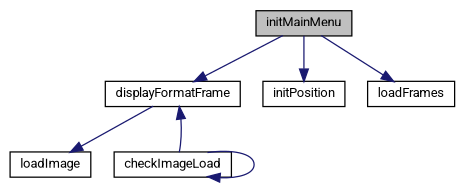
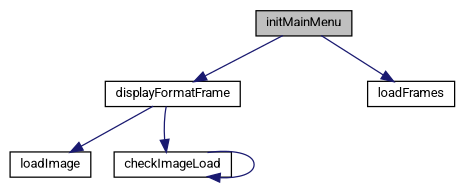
node "initPosition": removed
edge "checkImageLoad" -> "displayFormatFrame": reversed
